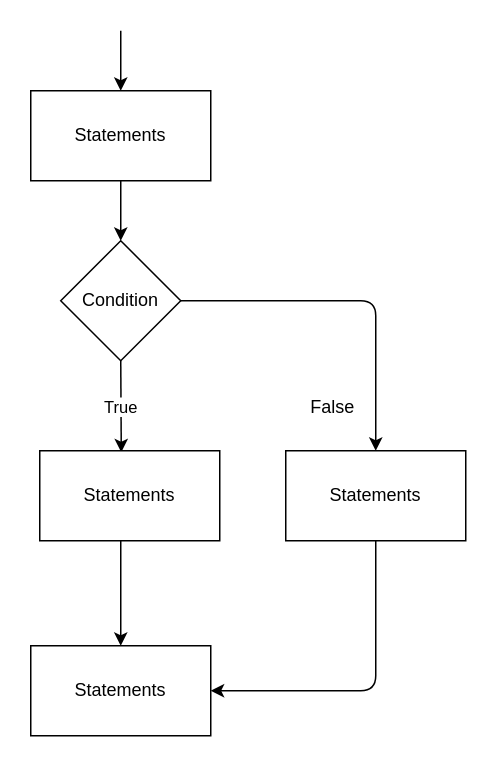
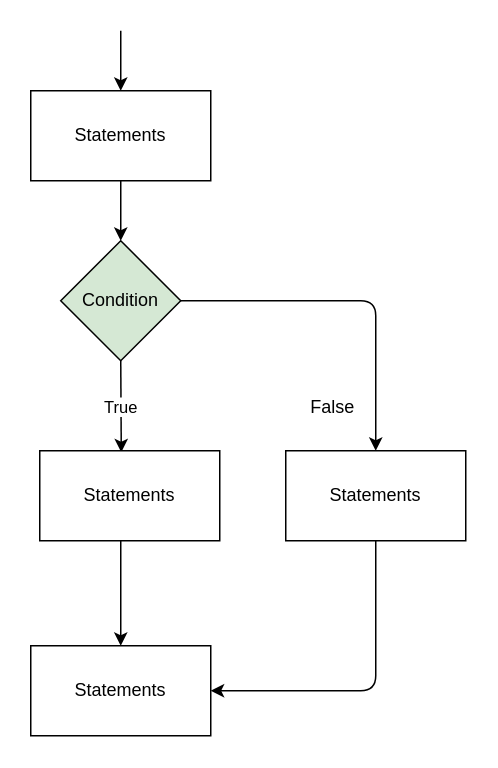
node "Condition": fillcolor #ffffff -> #d5e8d4
